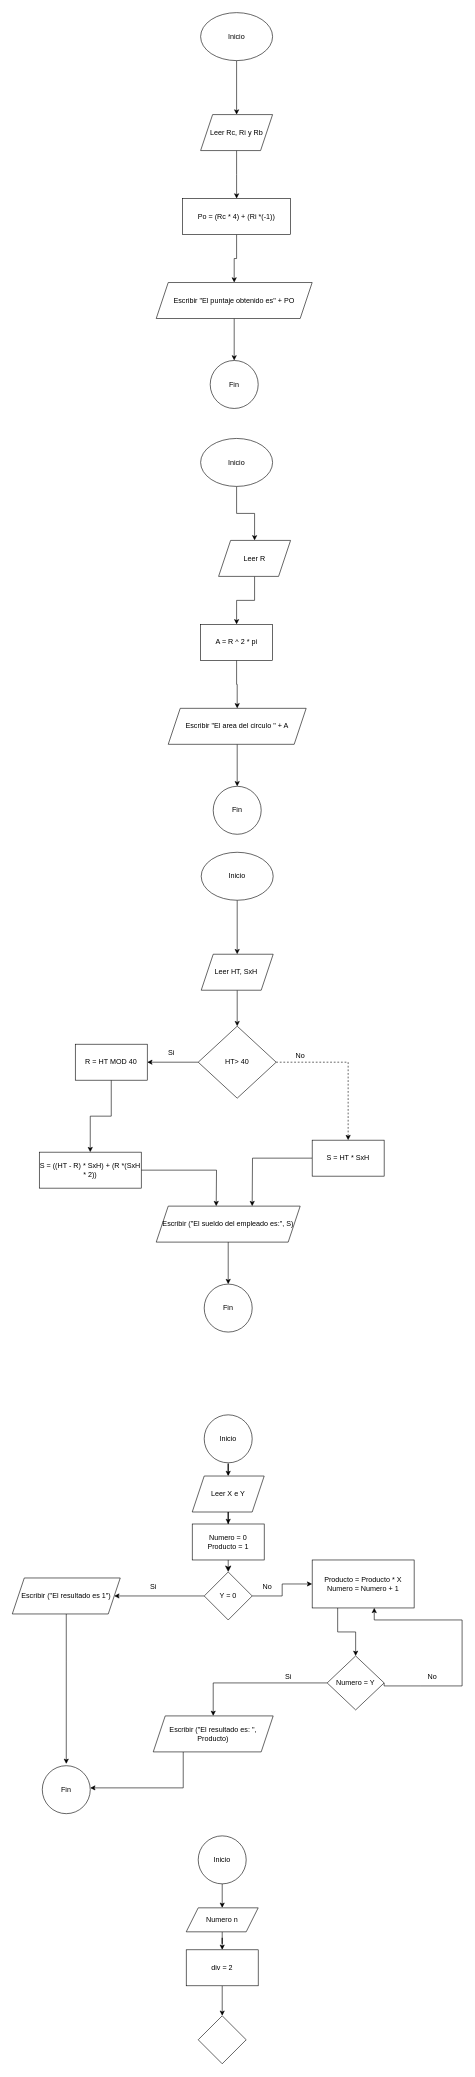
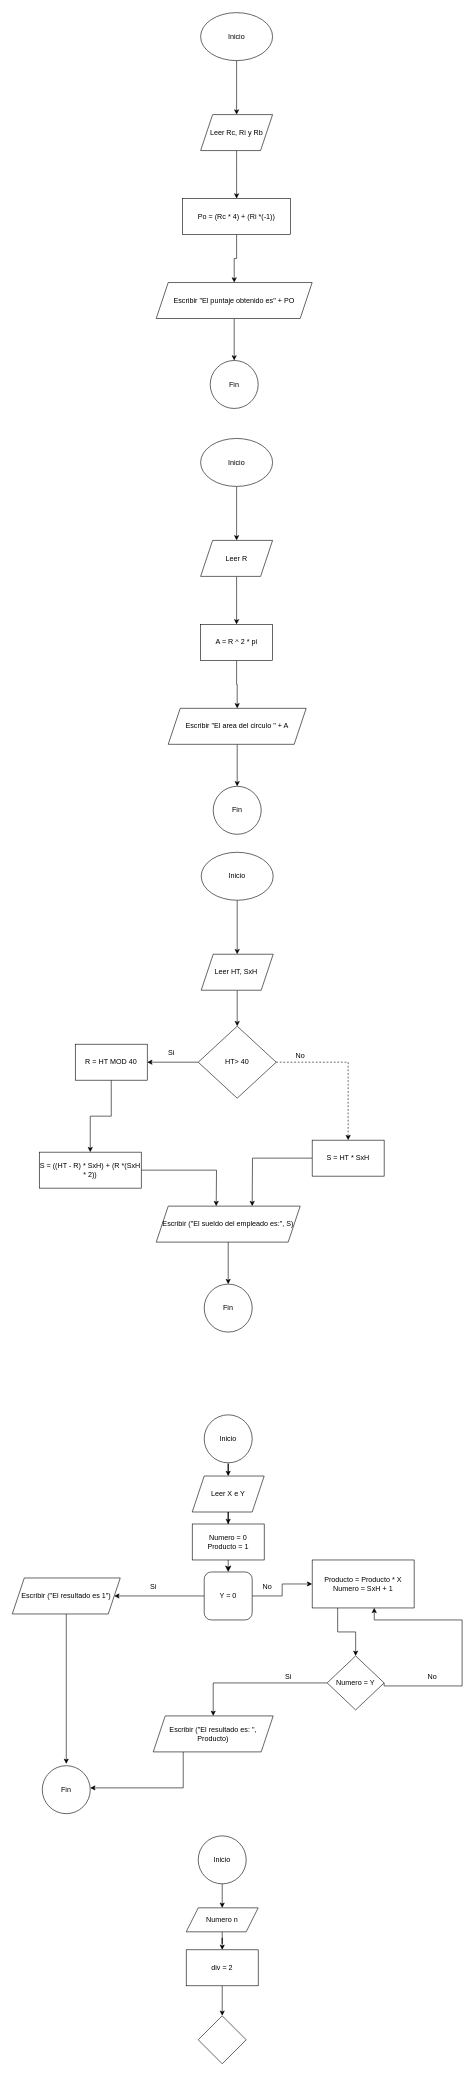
node "Leer R": moved (255, 558) -> (237, 558)
node "Producto = Producto * X Numero = Numero + 1": label "Producto = Producto * X Numero = Numero + 1" -> "Producto = Producto * X Numero = SxH + 1"
node "Y = 0": shape diamond -> rounded rectangle
